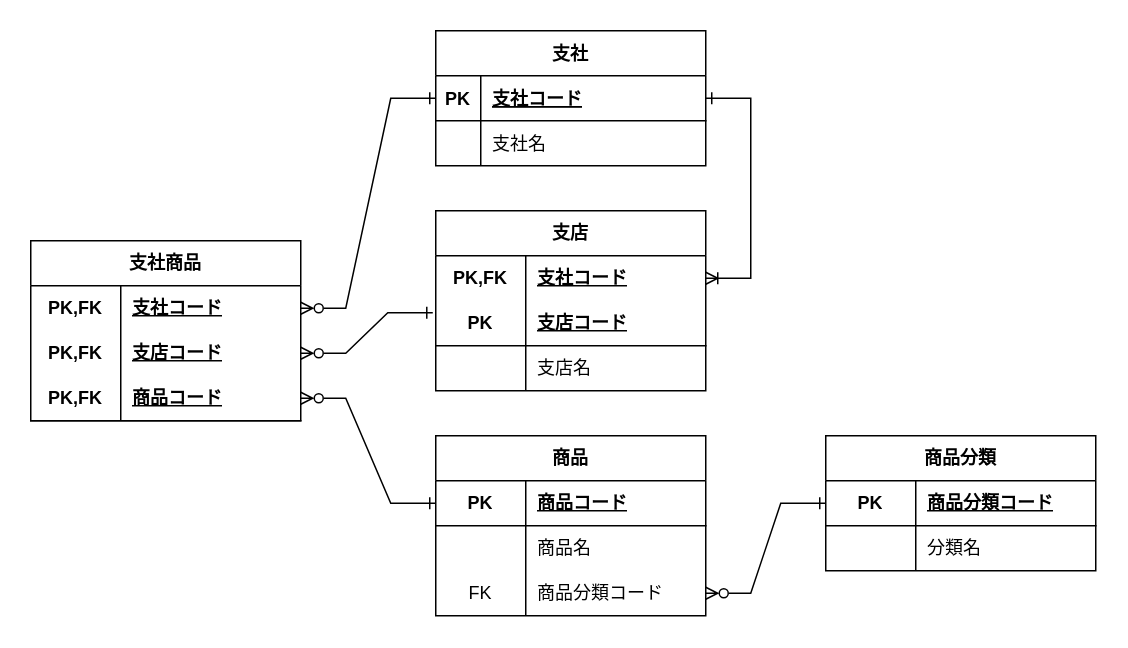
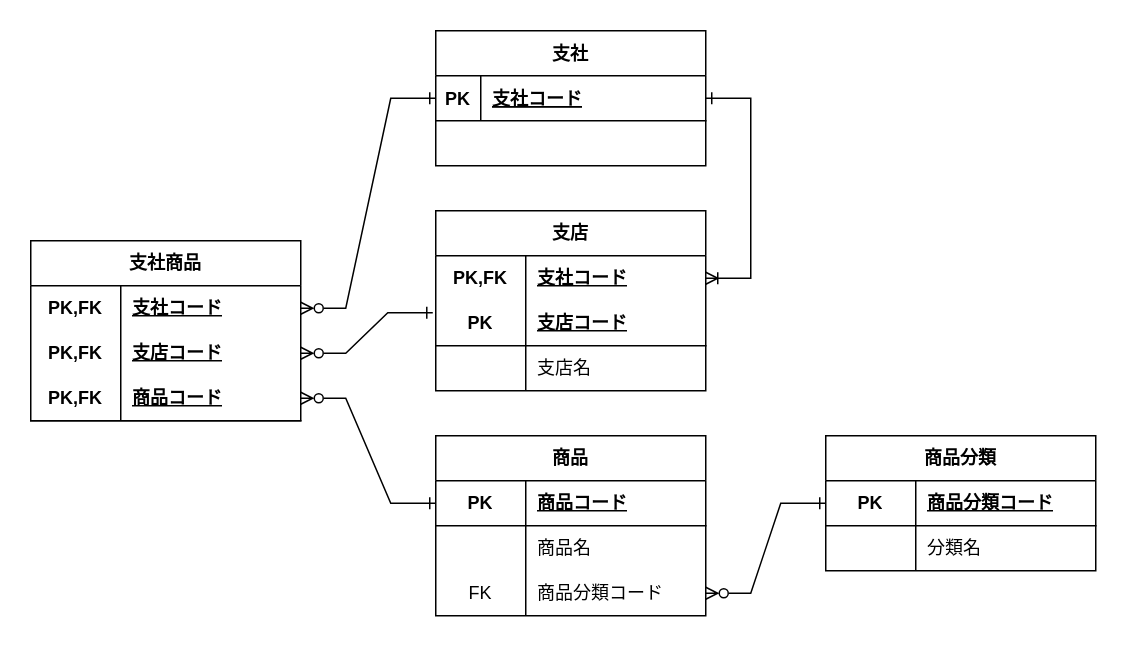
node "支社名": removed
